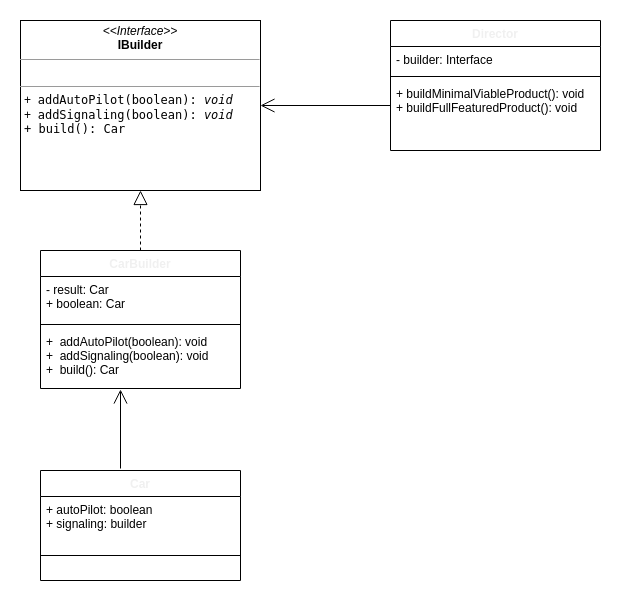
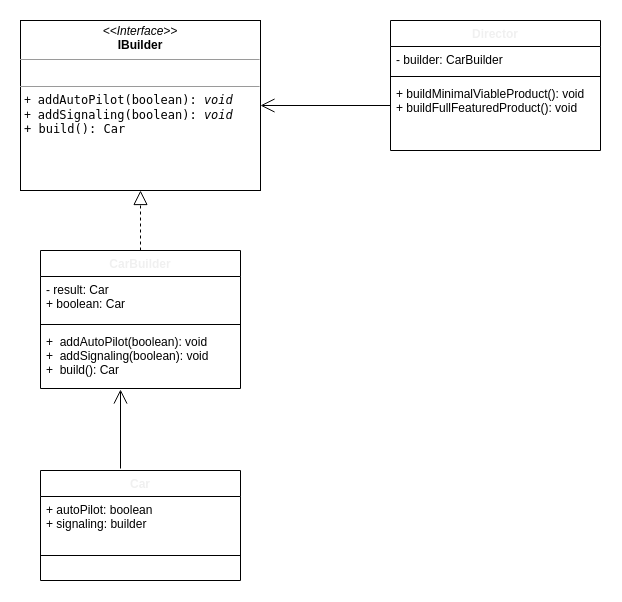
node "- builder: Interface": label "- builder: Interface" -> "- builder: CarBuilder"
